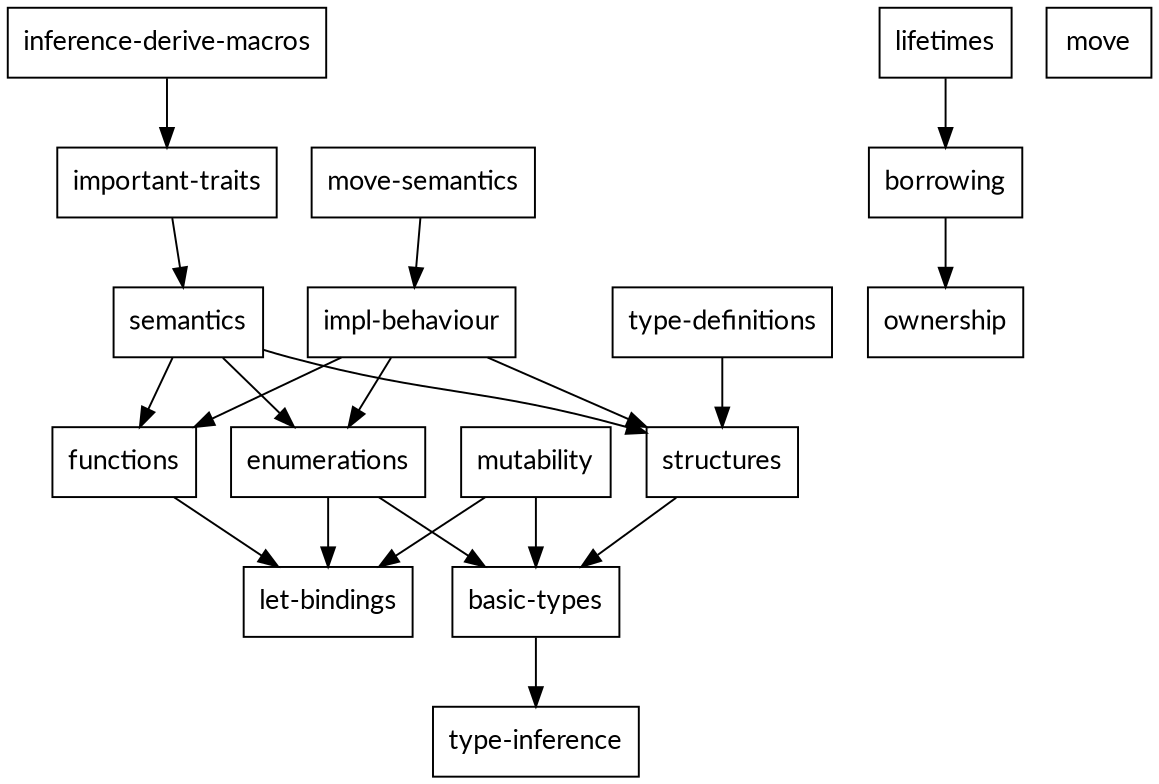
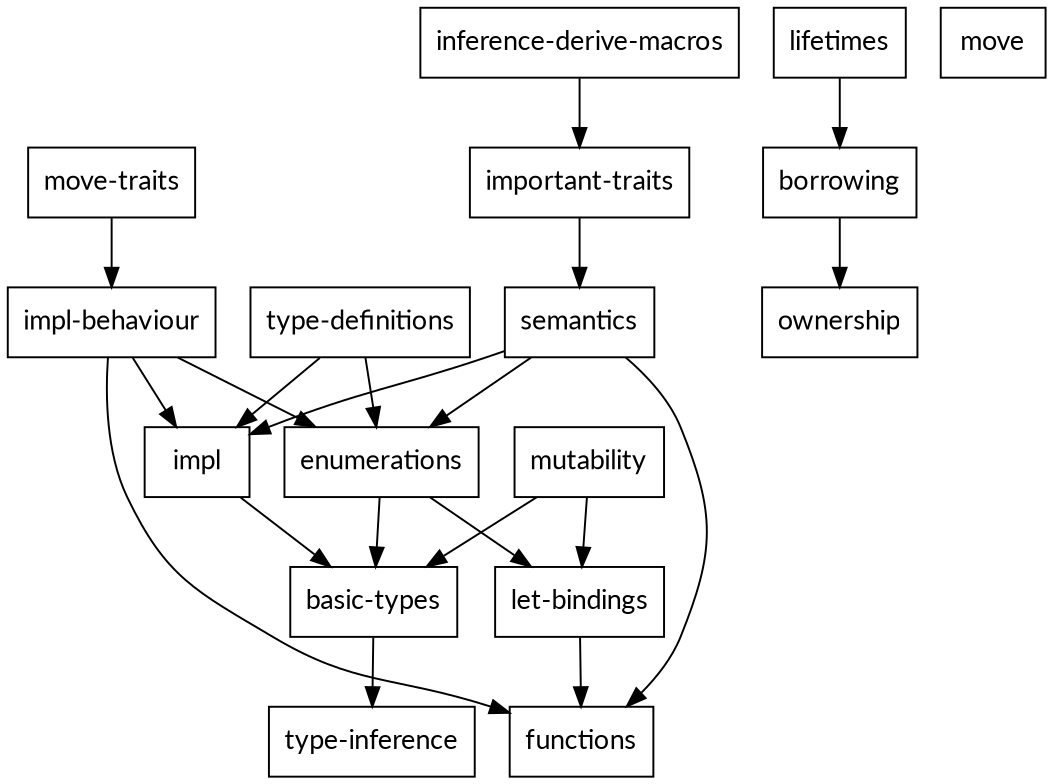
node "move-semantics": label "move-semantics" -> "move-traits"
edge "type-definitions" -> "enumerations": added
node "structures": label "structures" -> "impl"
edge "functions" -> "let-bindings": reversed
